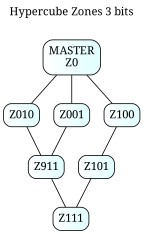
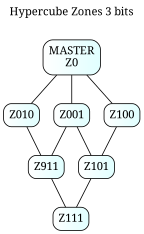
edge "Z001" -- "Z101": added
